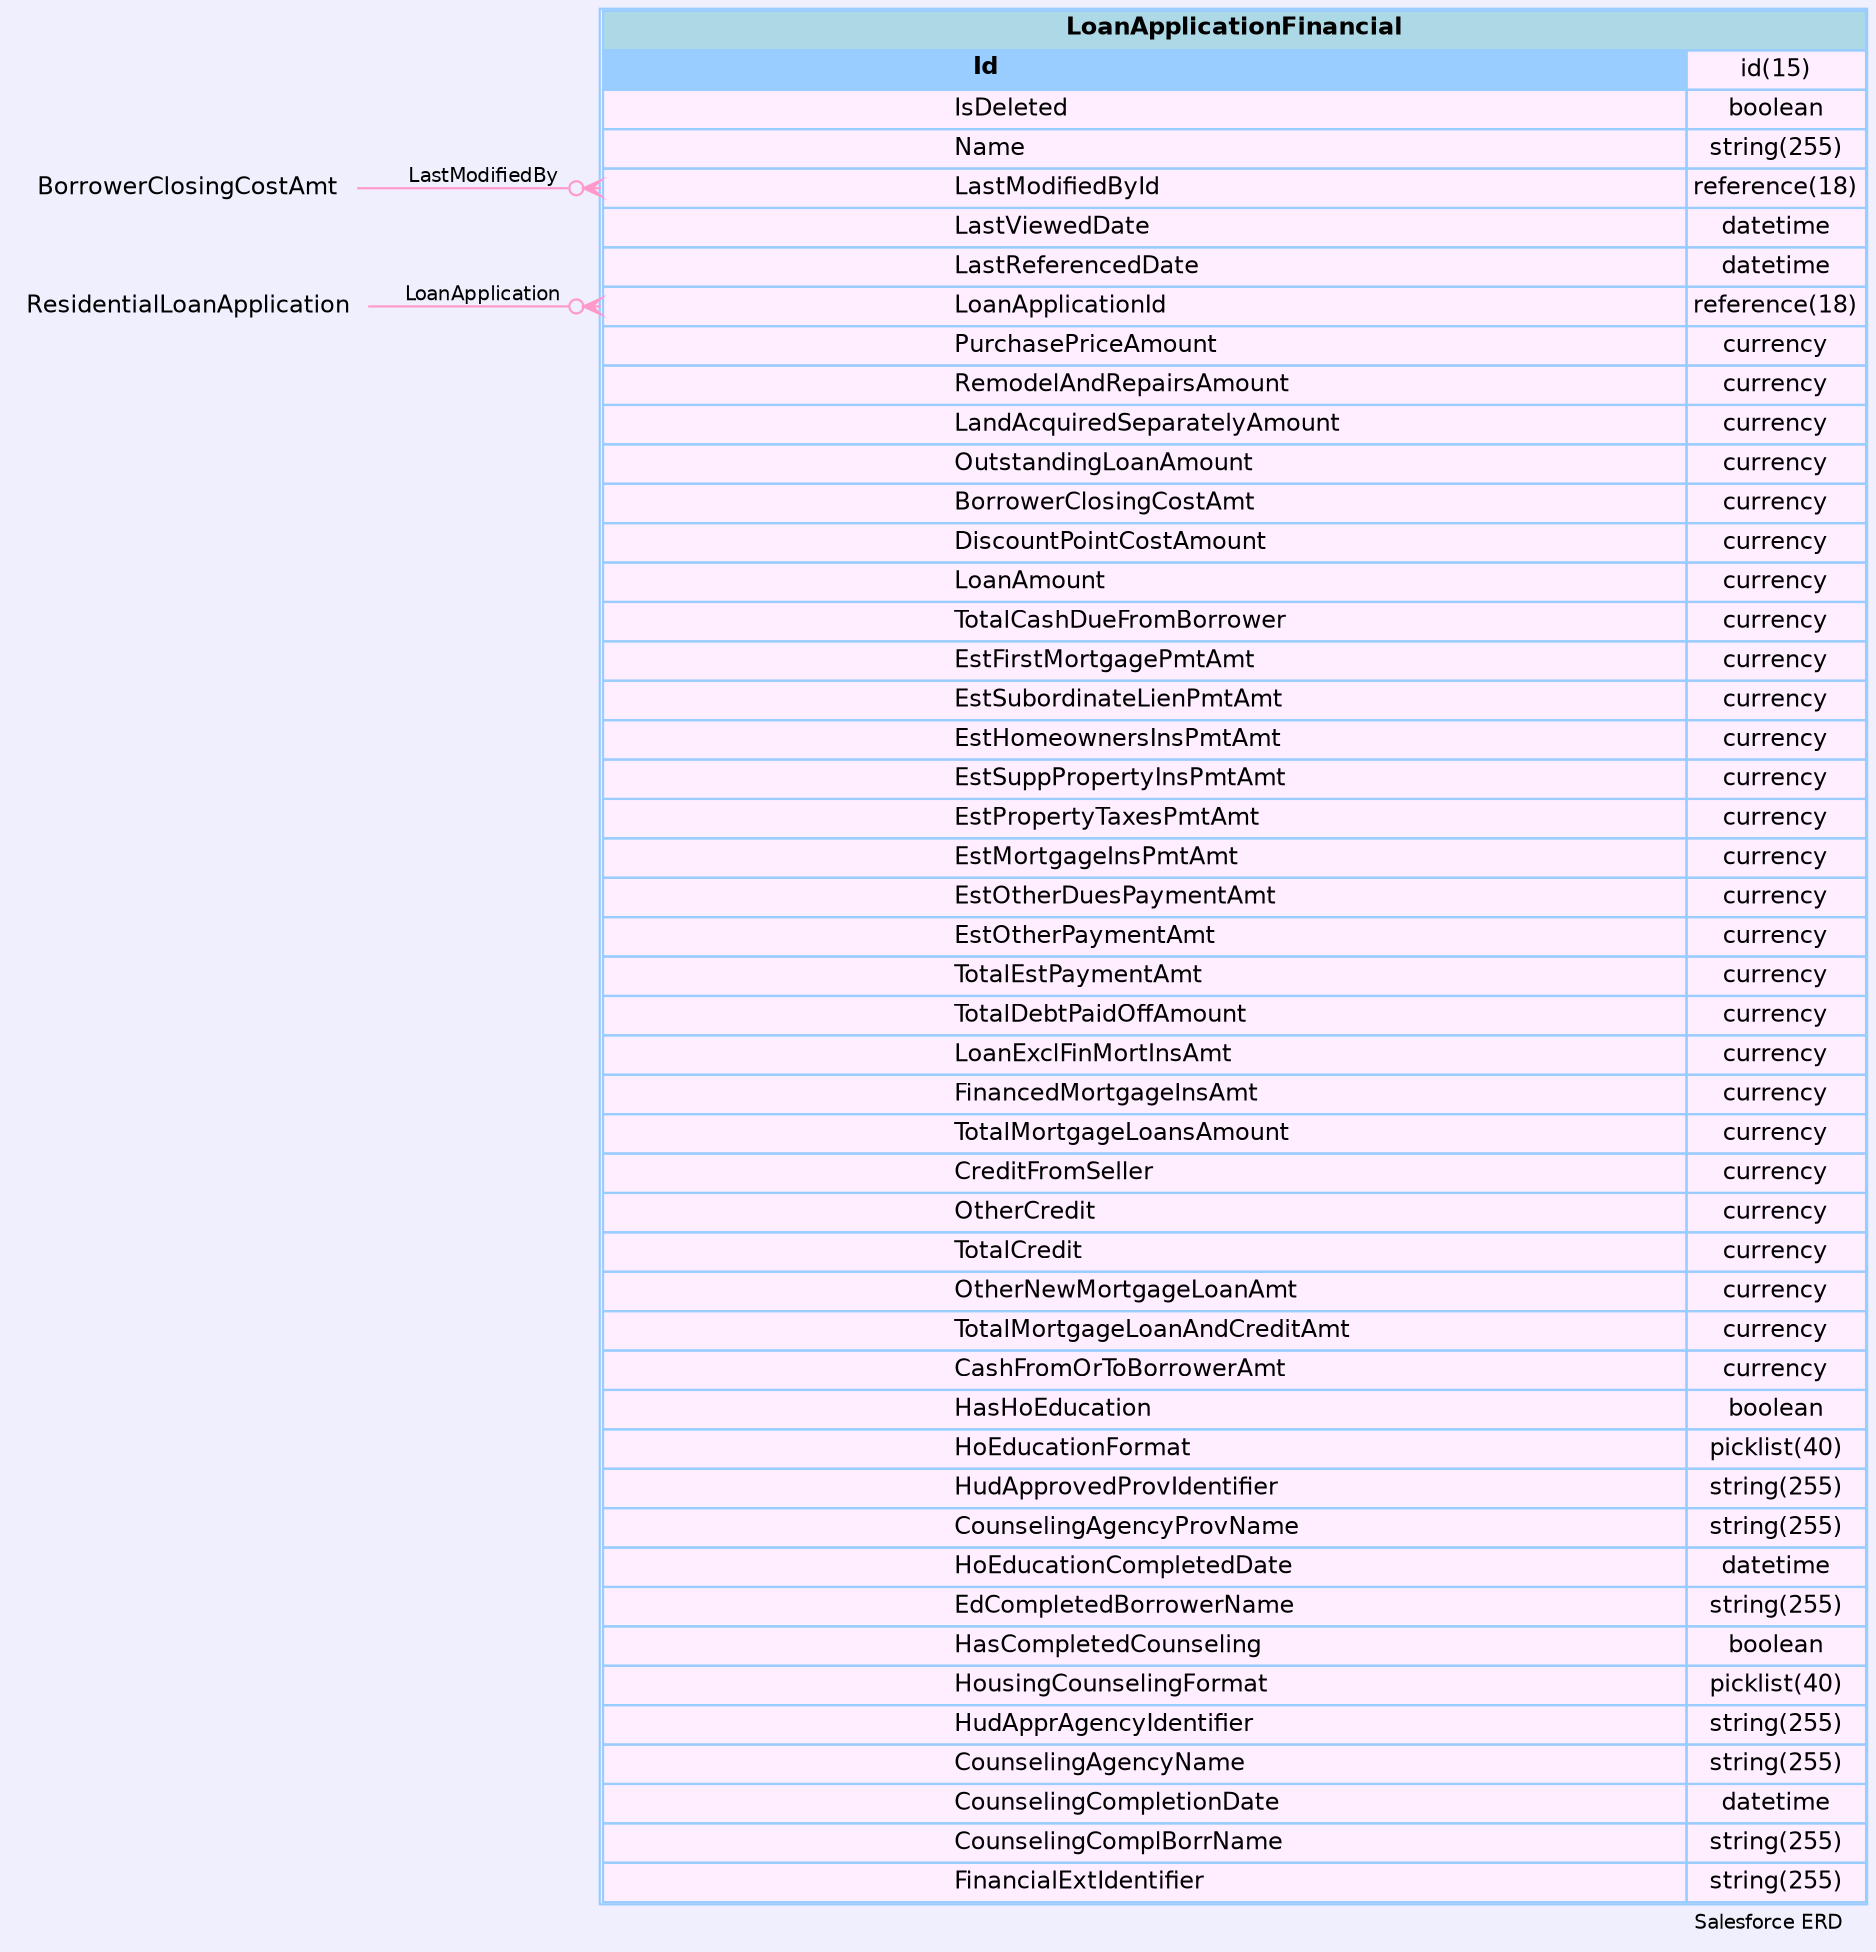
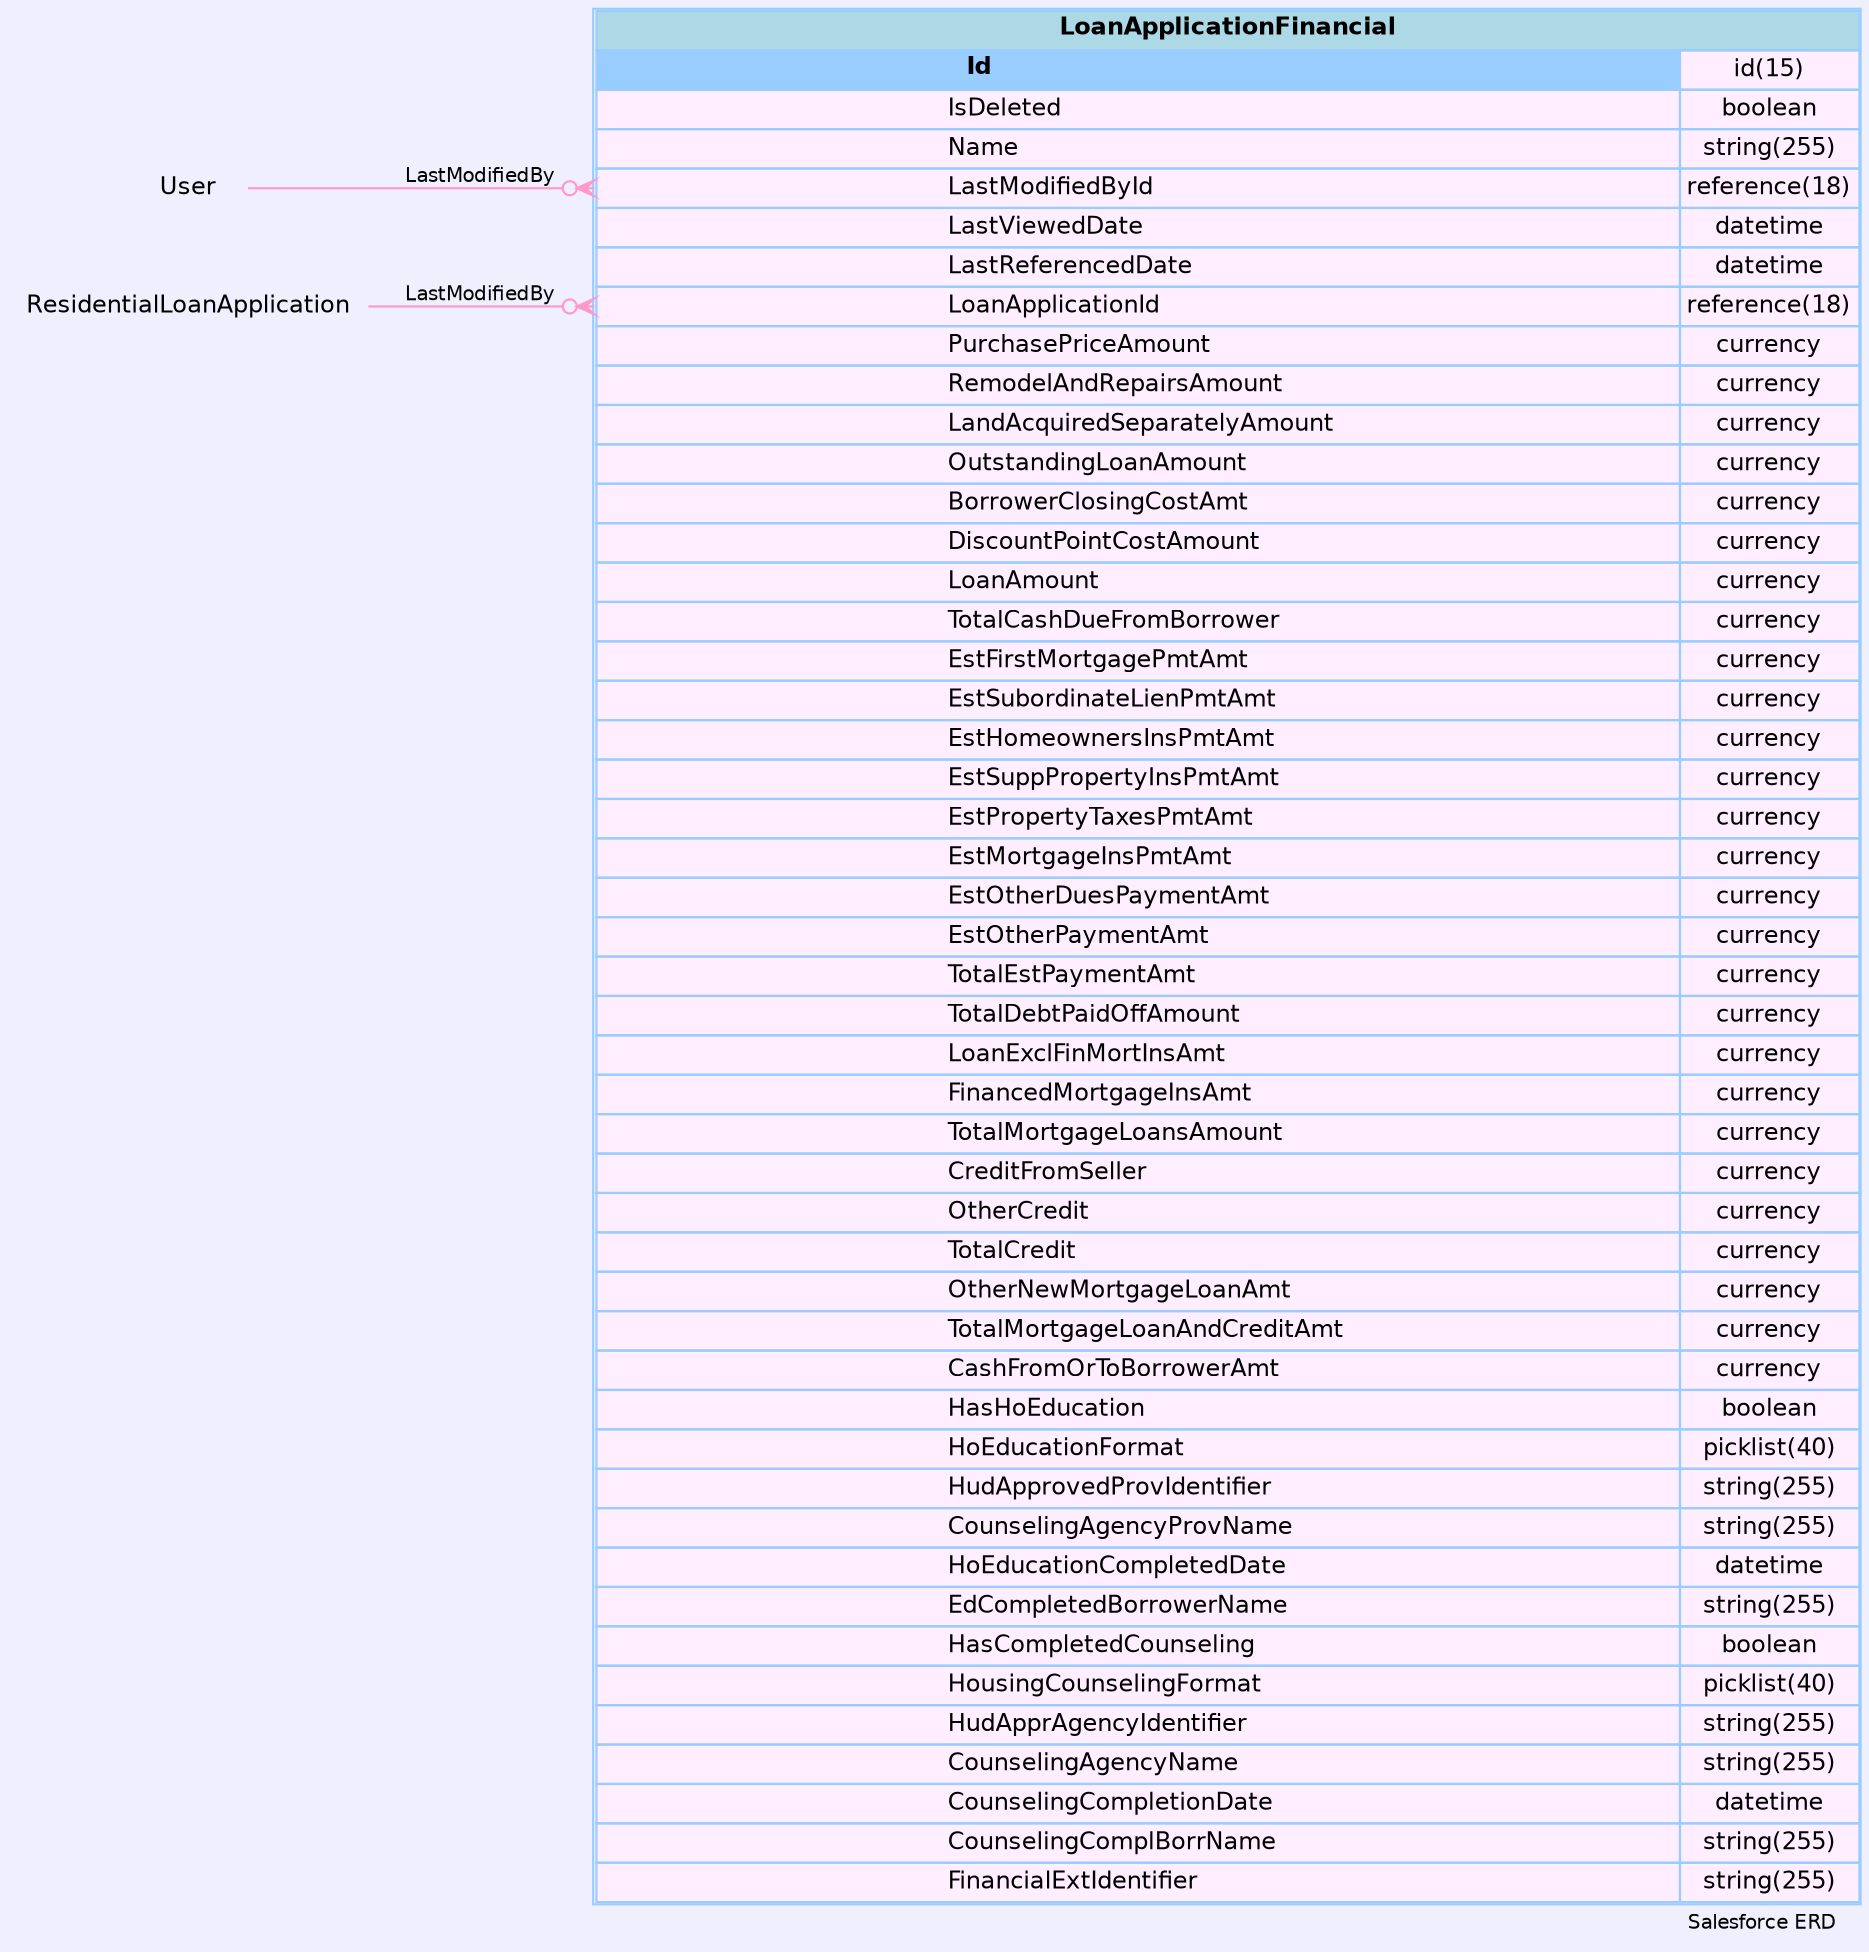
node "BorrowerClosingCostAmt": label "BorrowerClosingCostAmt" -> "User"
edge "ResidentialLoanApplication" -> "LoanApplicationFinancial": label "LoanApplication" -> "LastModifiedBy"
